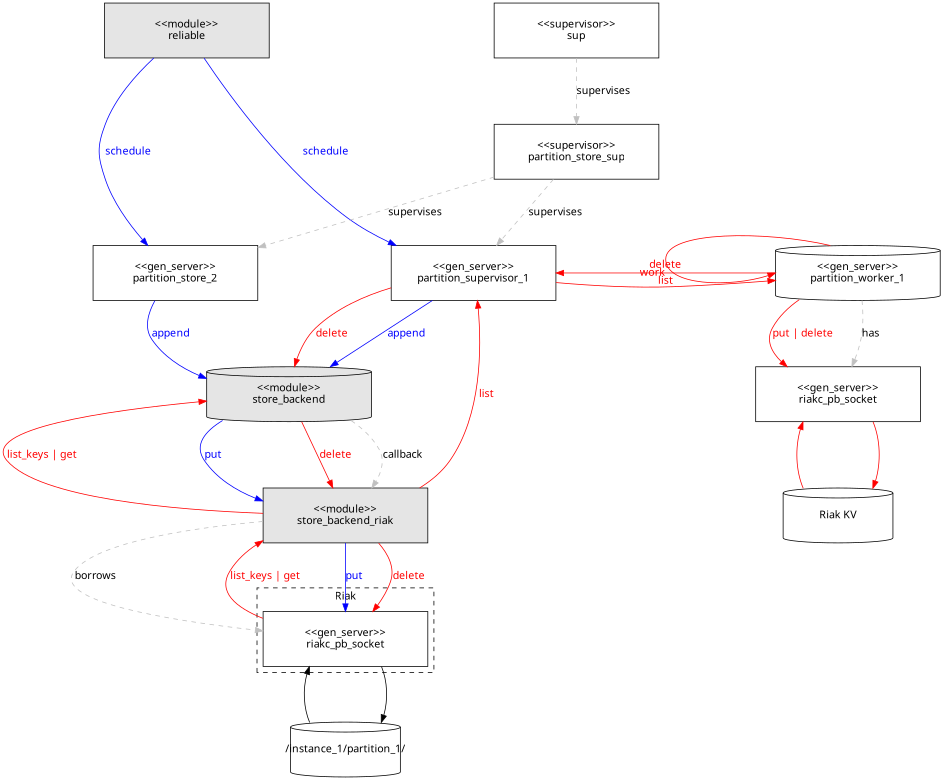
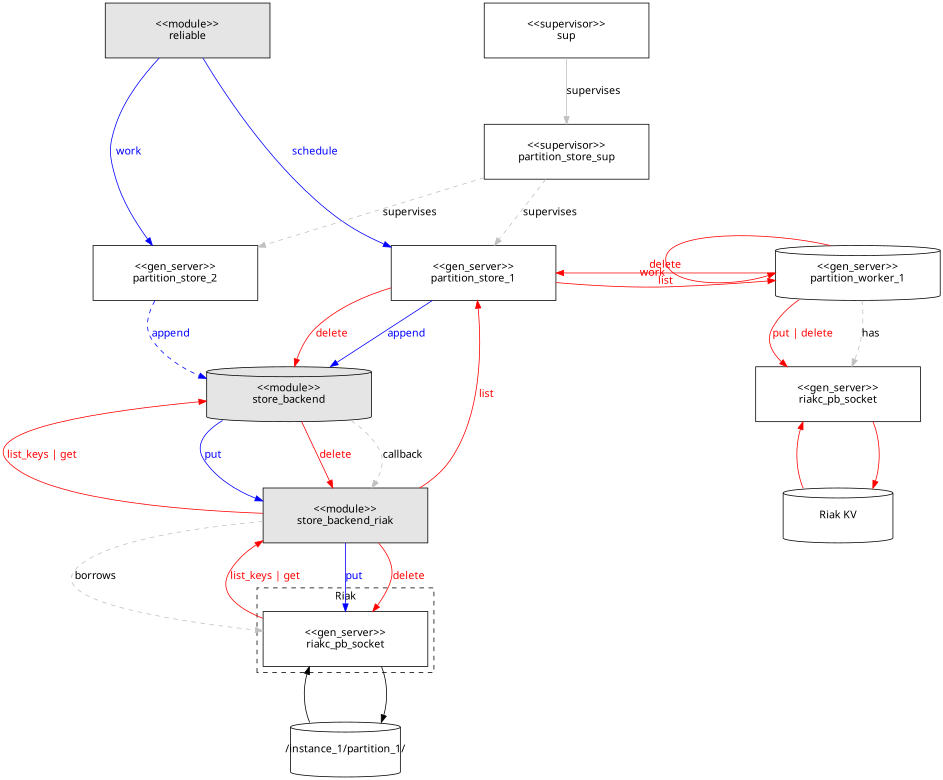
edge "<<supervisor>> sup" -- "<<supervisor>> partition_store_sup": style dashed -> normal
edge "<<module>> reliable" -- "<<gen_server>> partition_store_2": label "schedule" -> "work"
node "<<gen_server>> partition_supervisor_1": label "<<gen_server>> partition_supervisor_1" -> "<<gen_server>> partition_store_1"
edge "<<gen_server>> partition_store_2" -- "<<module>> store_backend": style normal -> dashed
